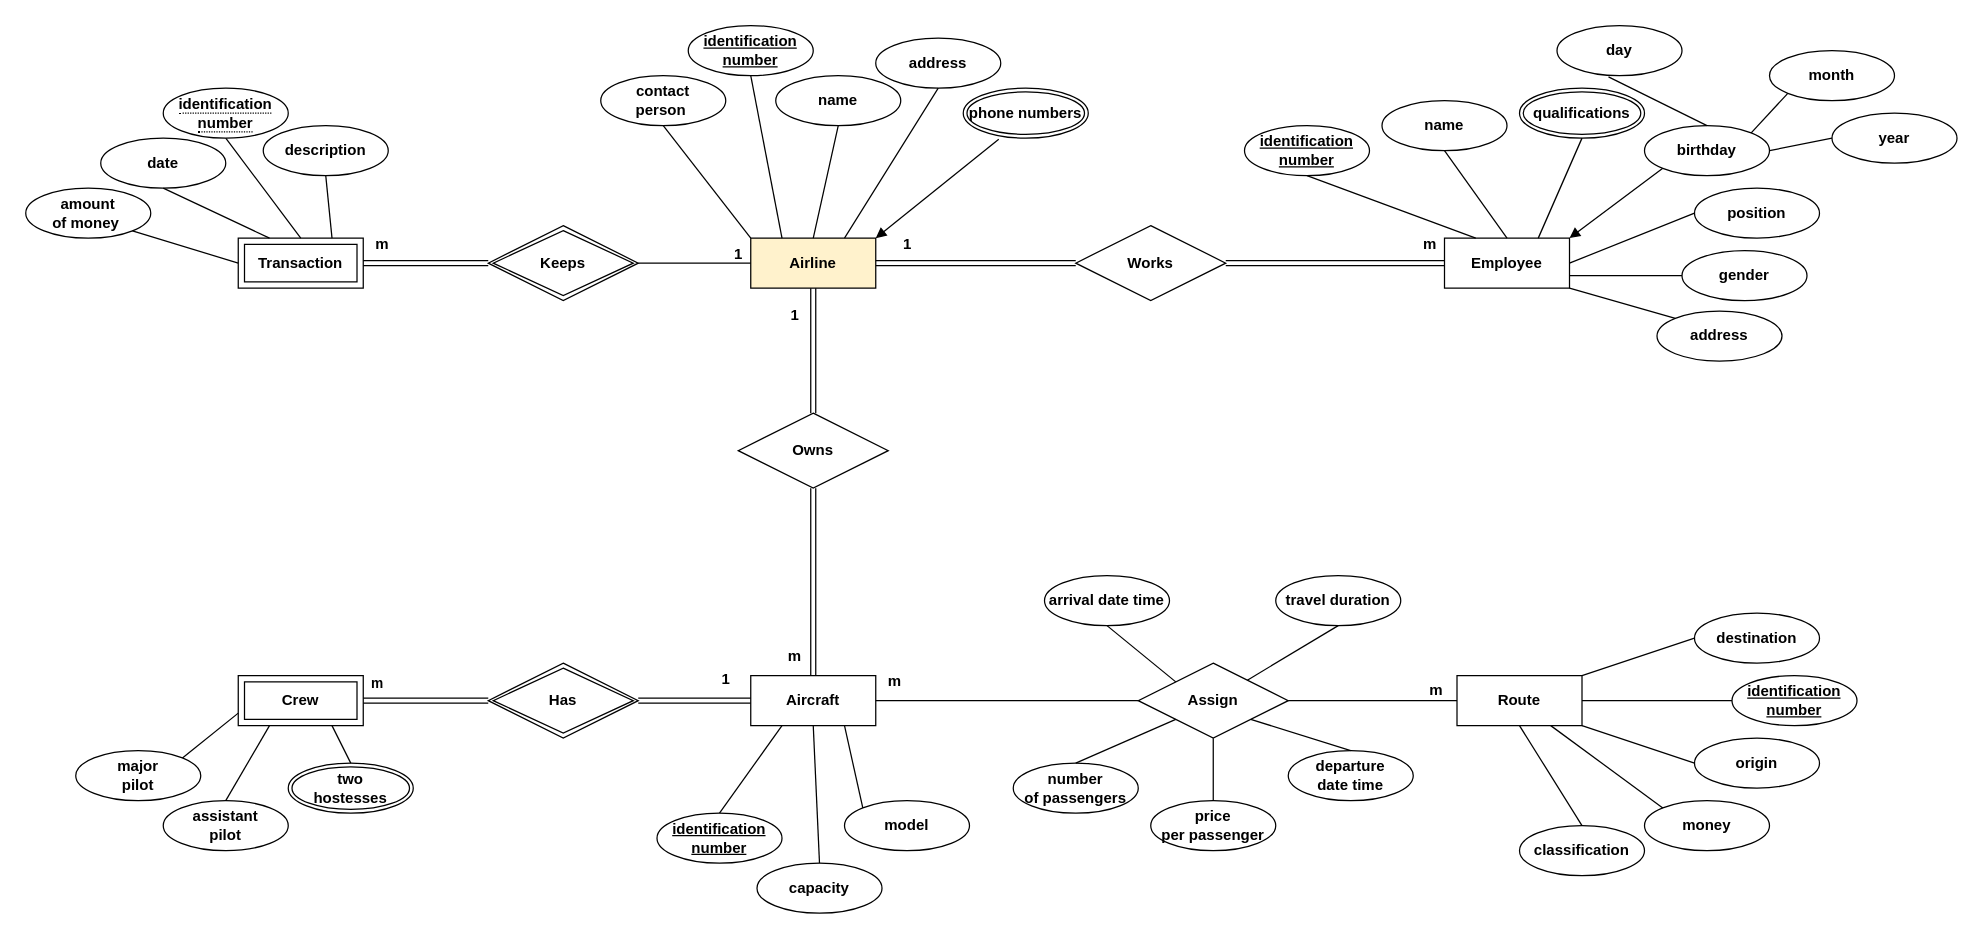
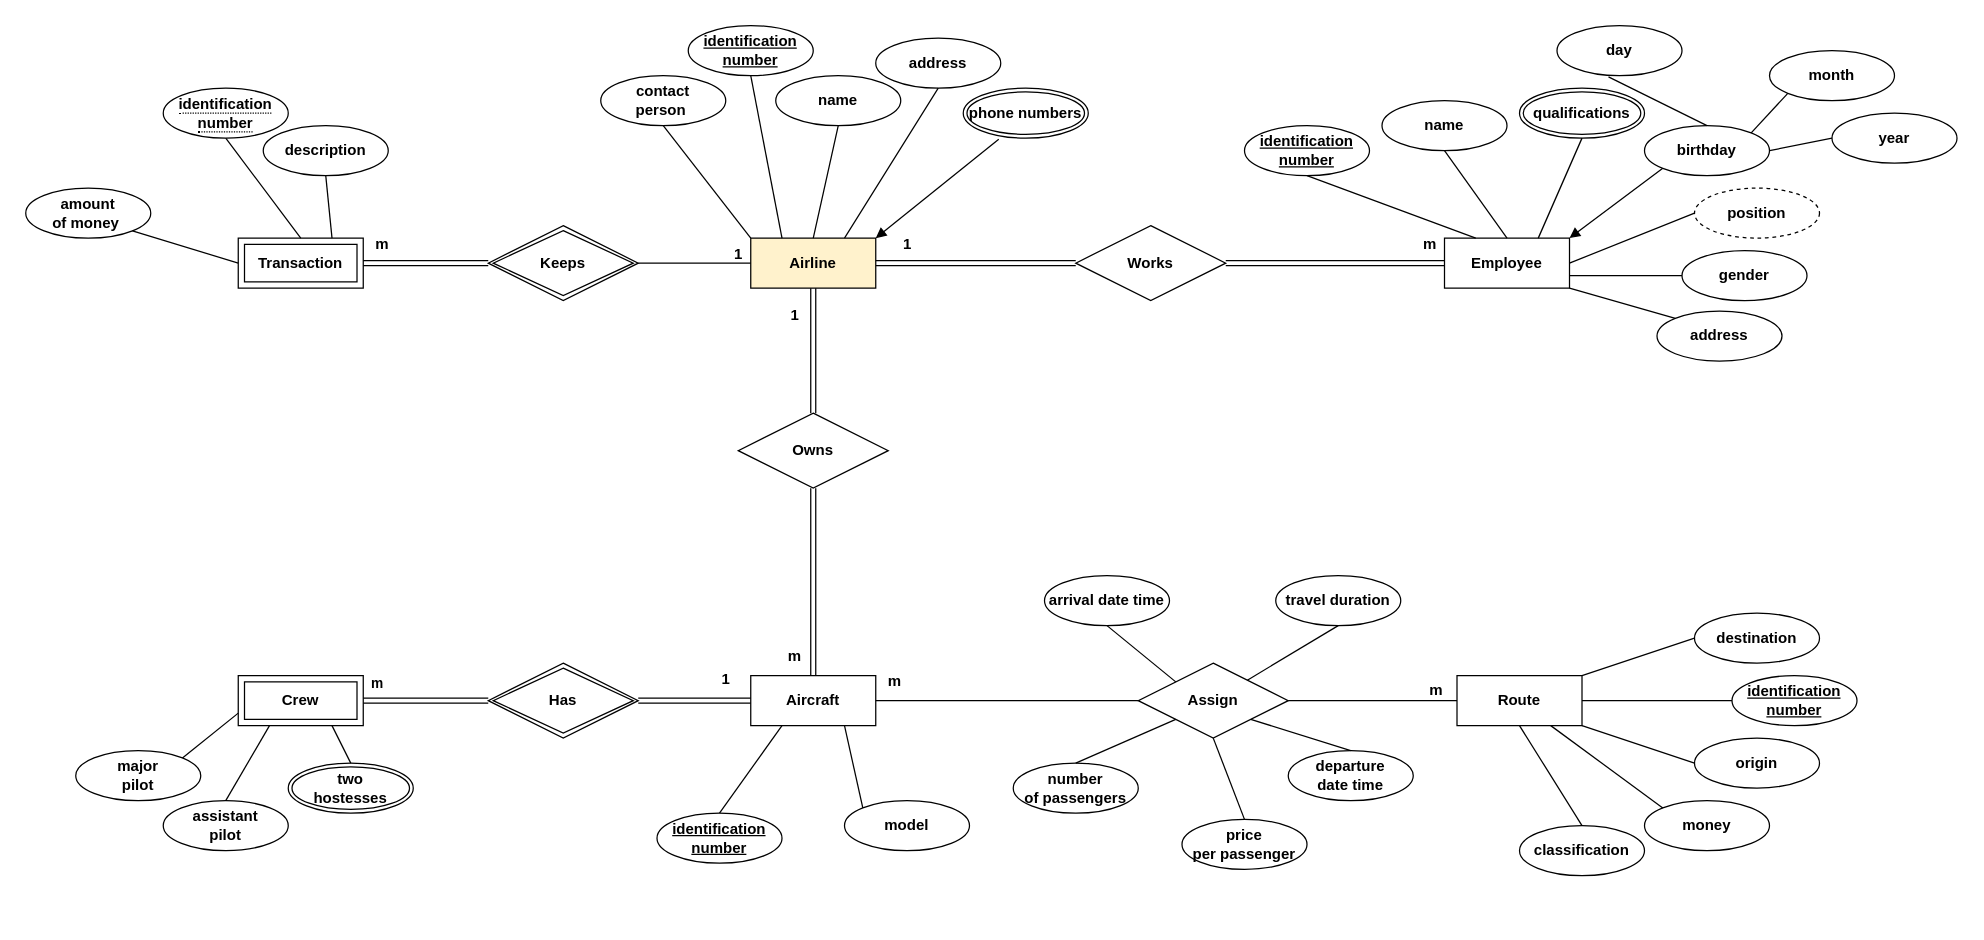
node "date": removed
edge "date" -- "Transaction": removed
node "position": style solid -> dashed
edge "Aircraft" -- "capacity": removed
node "price per passenger": moved (1213, 826) -> (1244, 844)
node "capacity": removed
